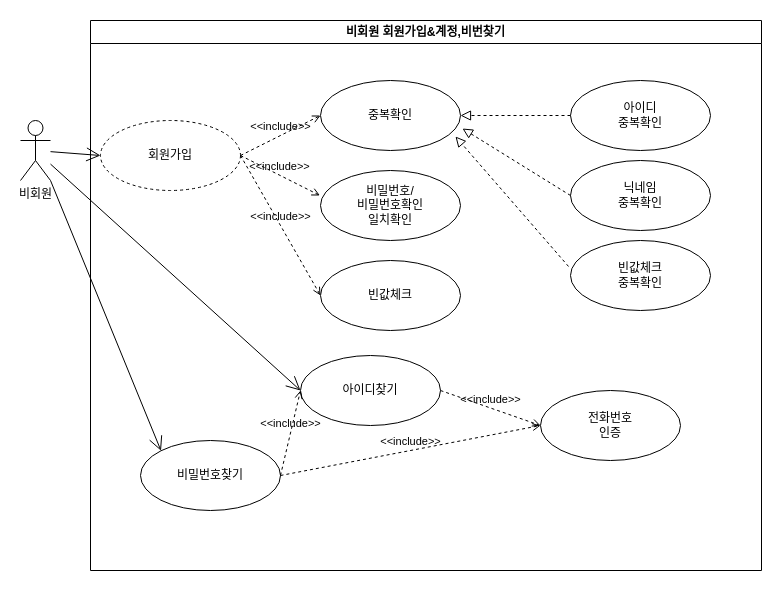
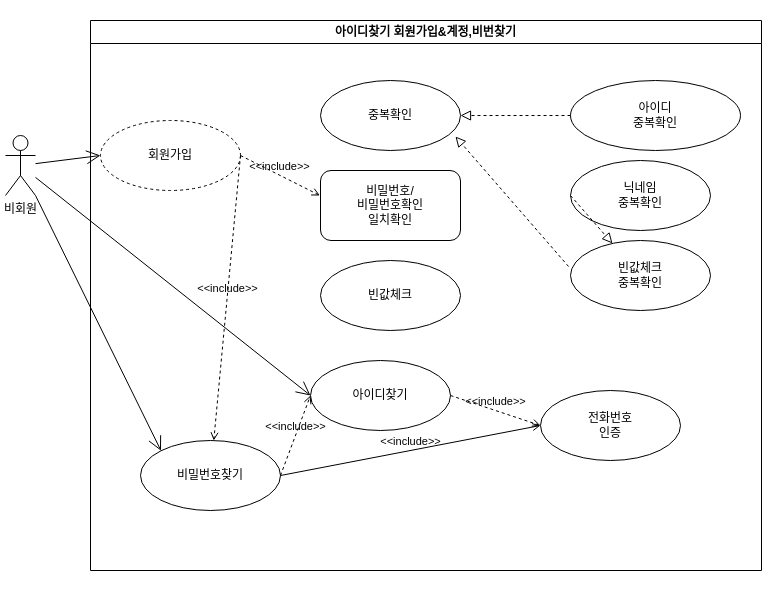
node "비회원 회원가입&계정,비번찾기": label "비회원 회원가입&계정,비번찾기" -> "아이디찾기 회원가입&계정,비번찾기"
node "아이디 중복확인": size 140x70 -> 170x70
edge "회원가입" -> "중복확인": removed, label "<<include>>"
node "비회원": moved (36, 151) -> (21, 166)
edge "닉네임 중복확인" -> "중복확인": now "닉네임 중복확인" -> "빈값체크 중복확인"
node "비밀번호/ 비밀번호확인 일치확인": shape ellipse -> rounded rectangle
edge "회원가입" -> "빈값체크": now "회원가입" -> "비밀번호찾기"
node "아이디찾기": moved (371, 391) -> (381, 396)
edge "비밀번호찾기" -> "전화번호 인증": style dashed -> solid
